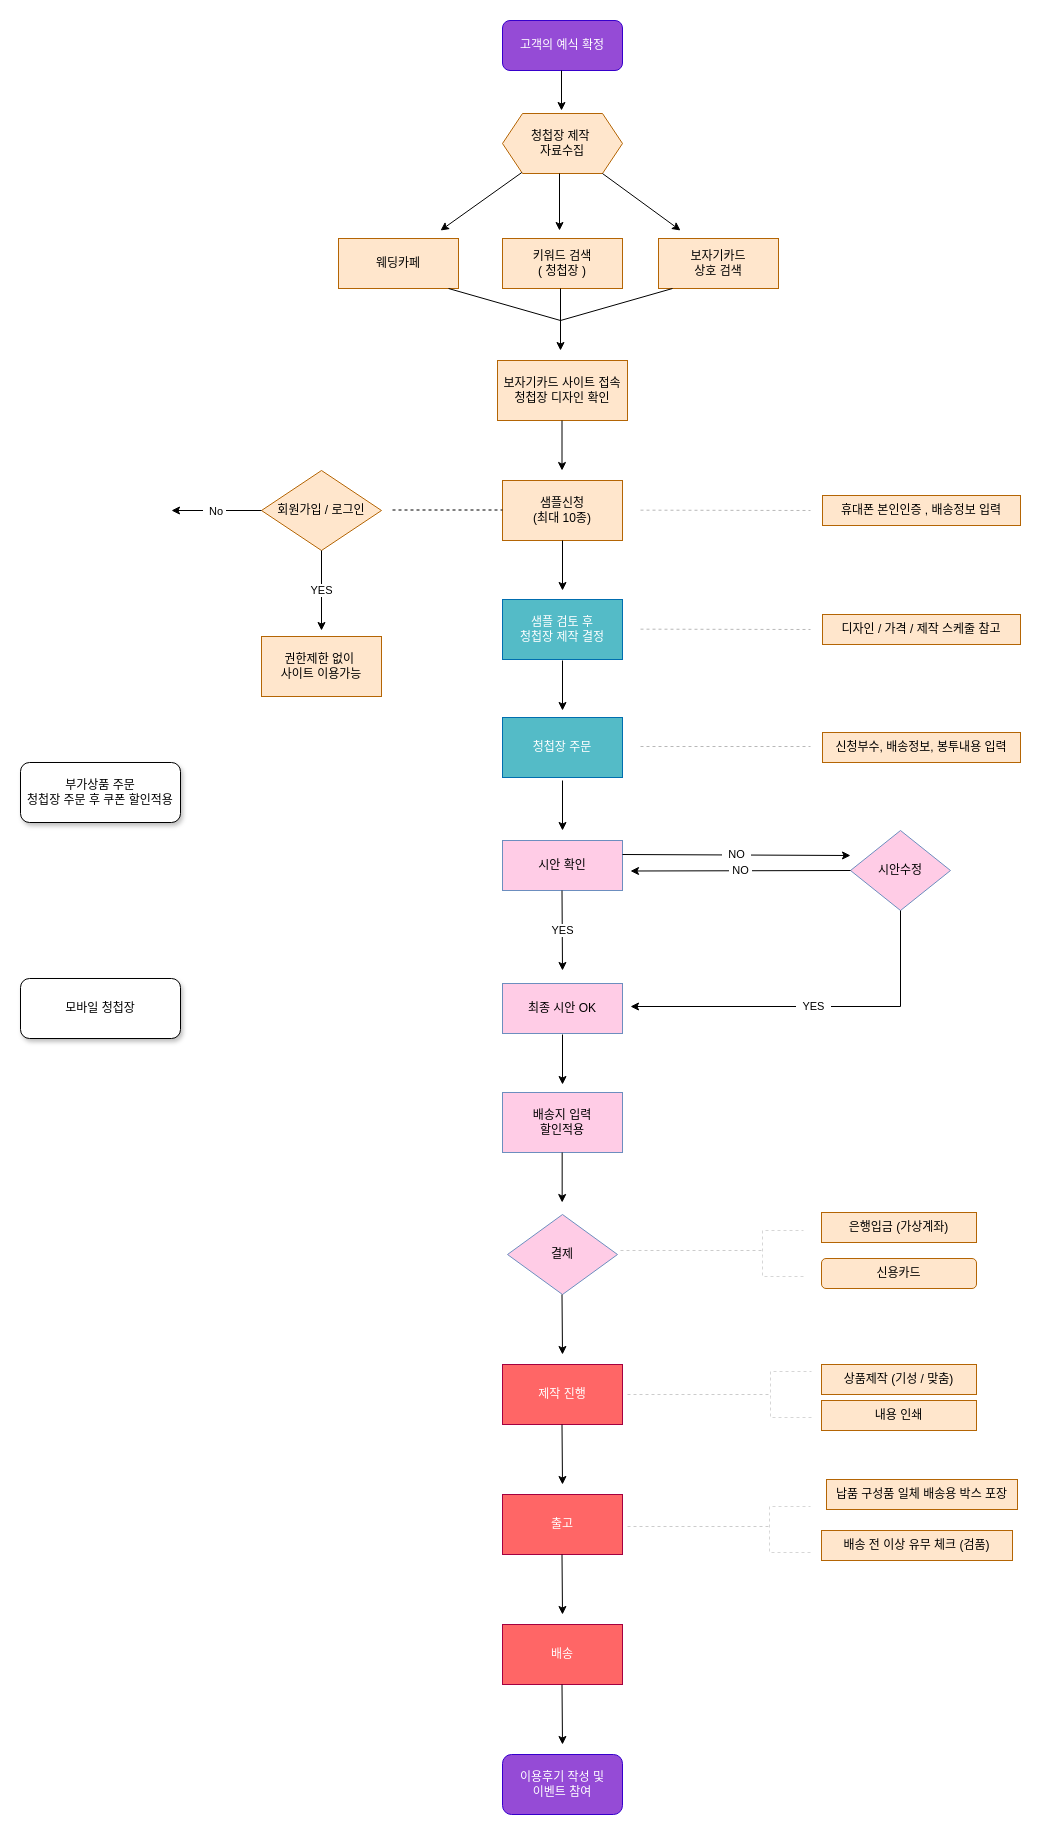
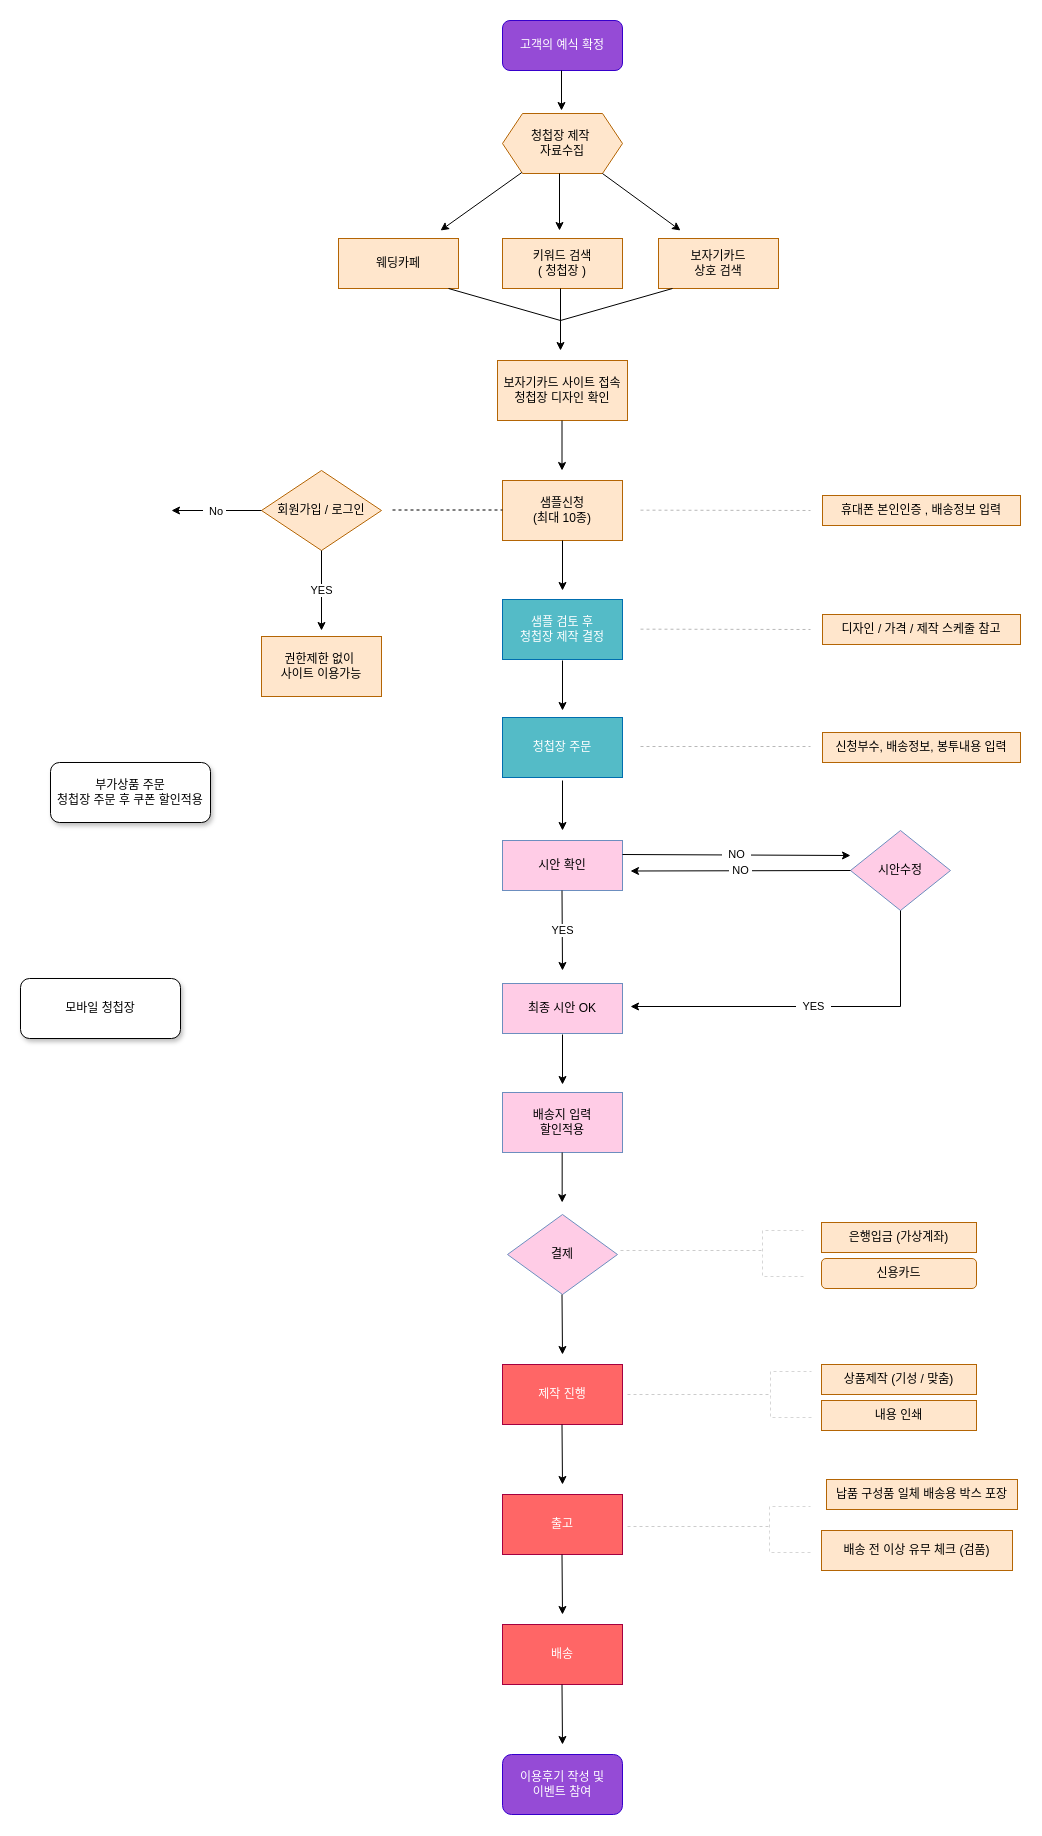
node "부가상품 주문 청첩장 주문 후 쿠폰 할인적용": moved (101, 793) -> (131, 793)
node "은행입금 (가상계좌)": moved (899, 1228) -> (899, 1238)
node "배송 전 이상 유무 체크 (검품)": size 191x30 -> 191x40
